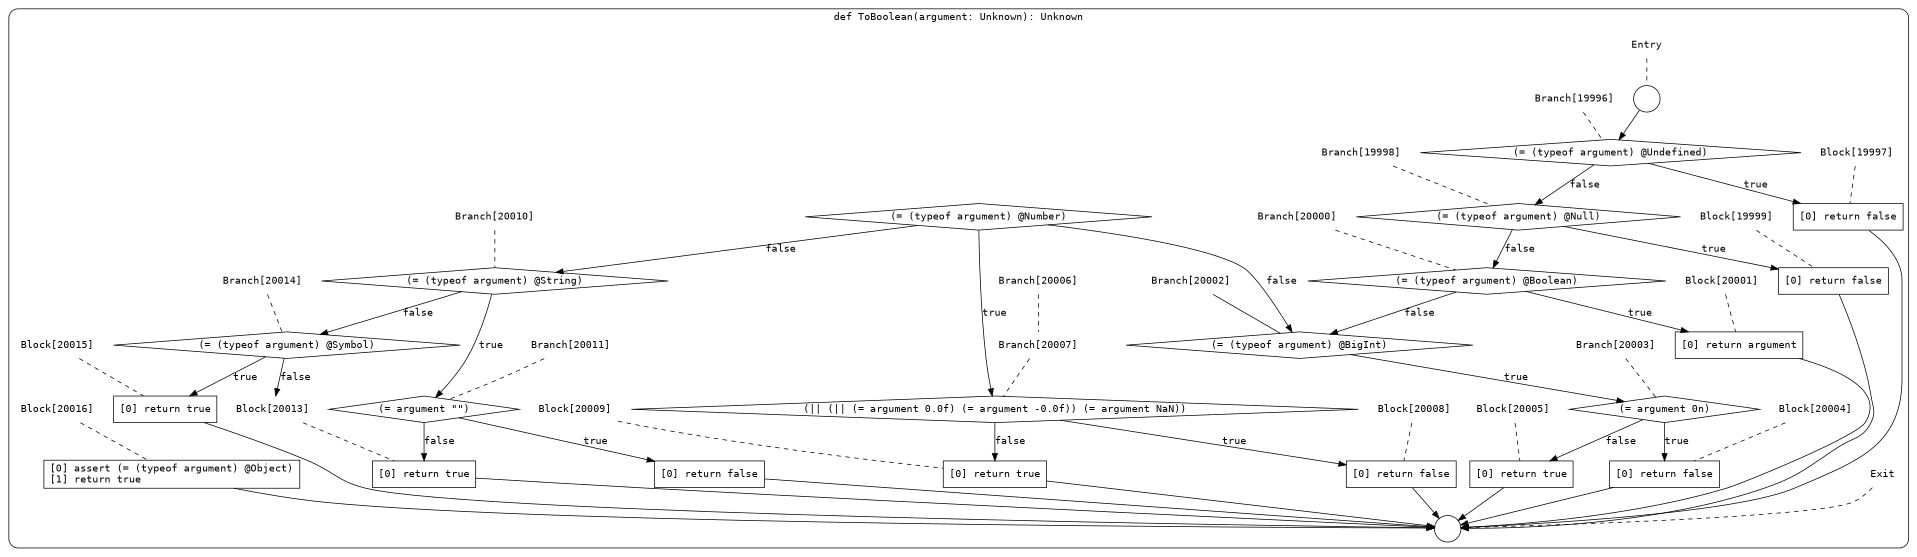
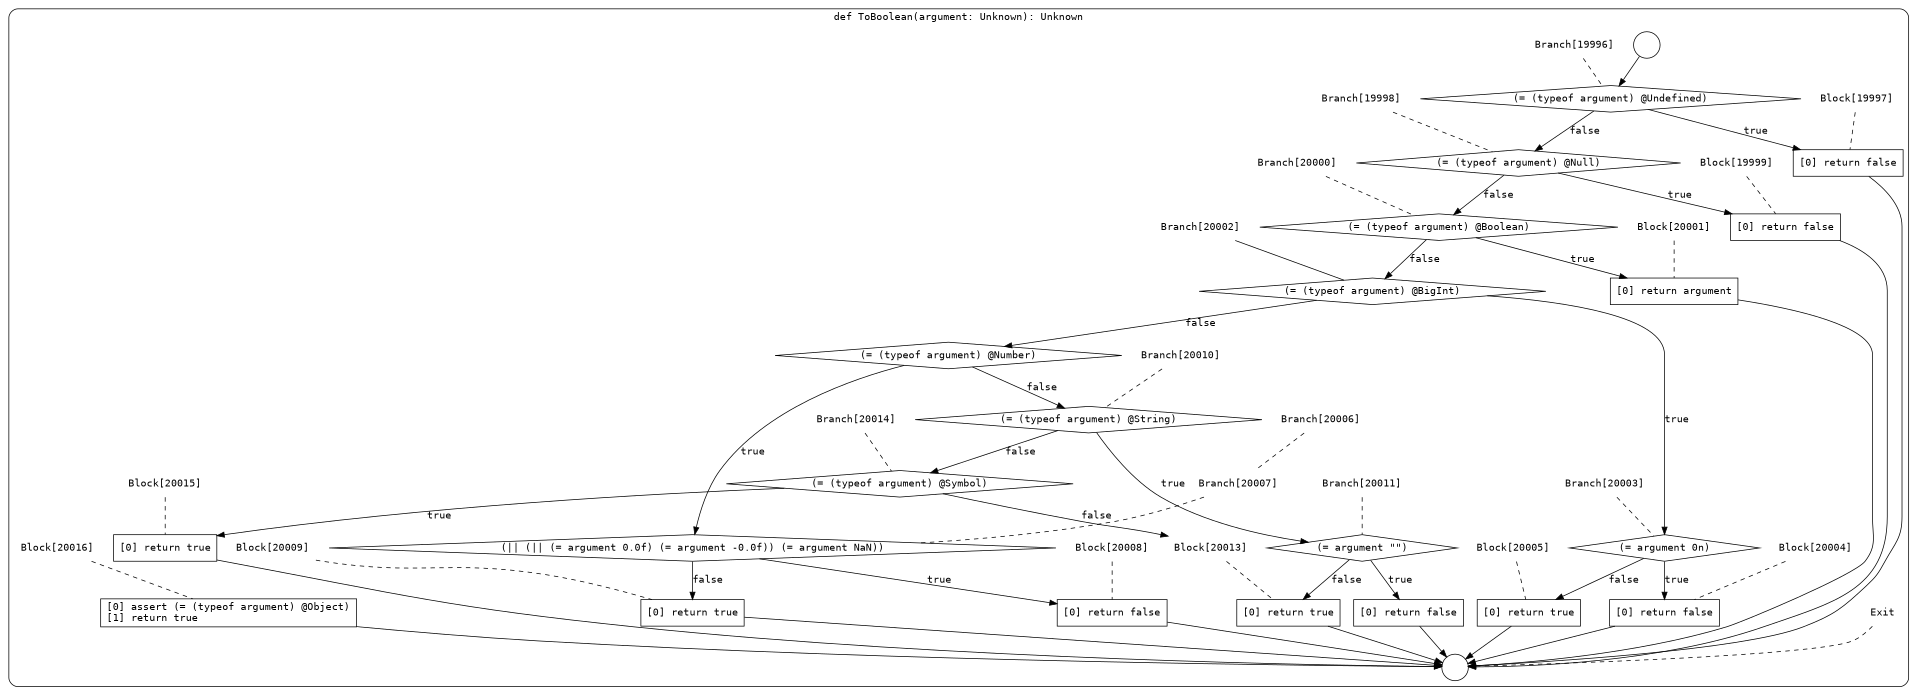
node "Entry": removed
edge "(= (typeof argument) @Number)" -> "(= (typeof argument) @BigInt)": reversed
